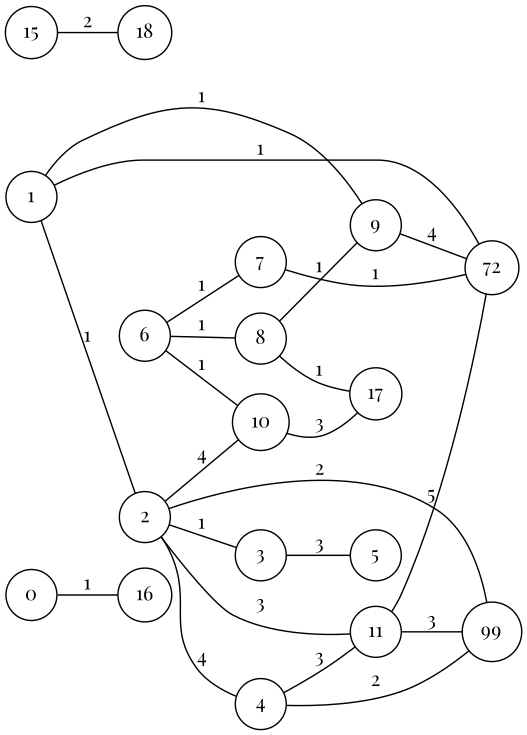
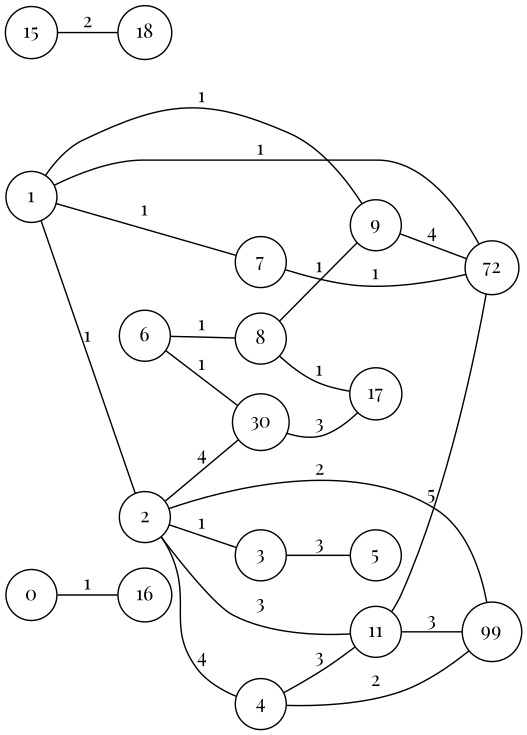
edge "7" -- "6": now "7" -- "1"
node "10": label "10" -> "30"
